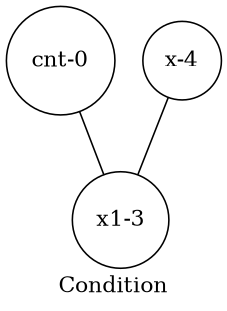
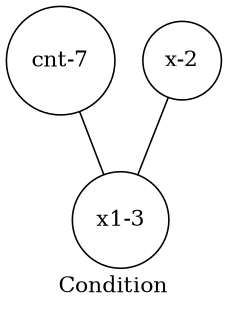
node "cnt-0": label "cnt-0" -> "cnt-7"
node "x-4": label "x-4" -> "x-2"
